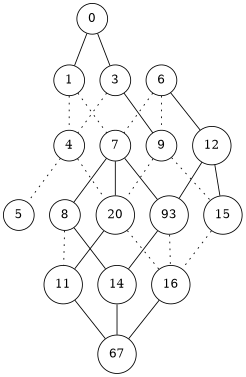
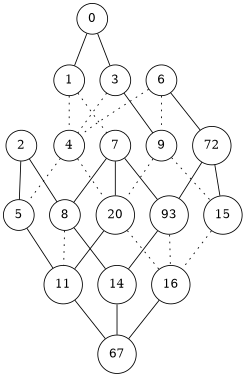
edge "6" -- "7": now "6" -- "4"
node "2": added
node "12": label "12" -> "72"
edge "5" -- "11": added
